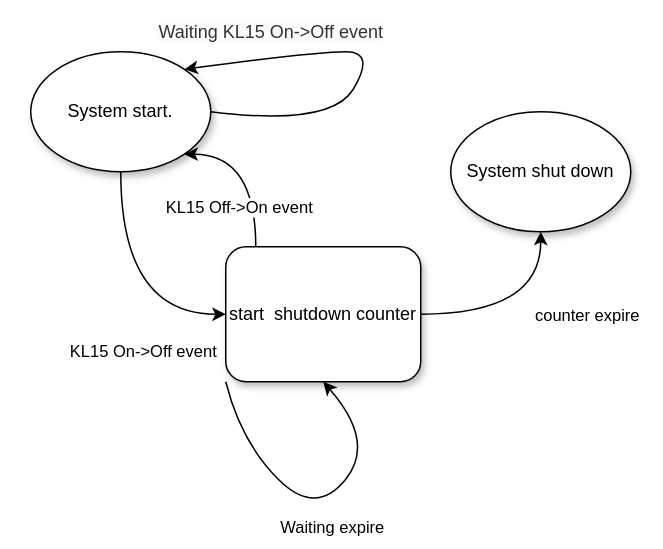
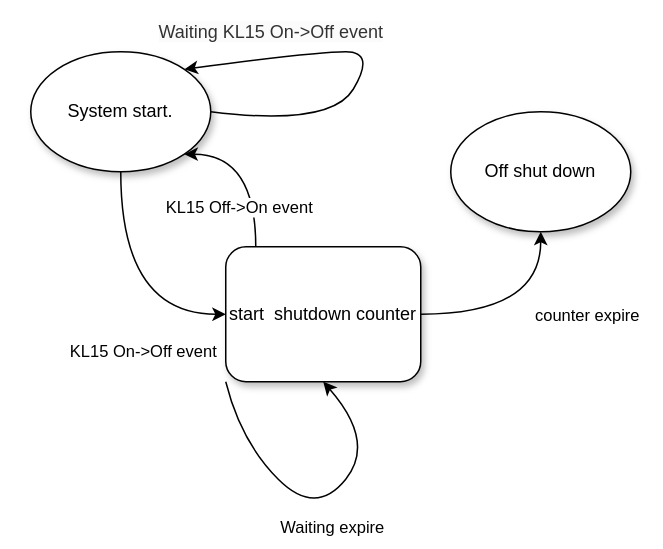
node "System shut down": label "System shut down" -> "Off shut down"
